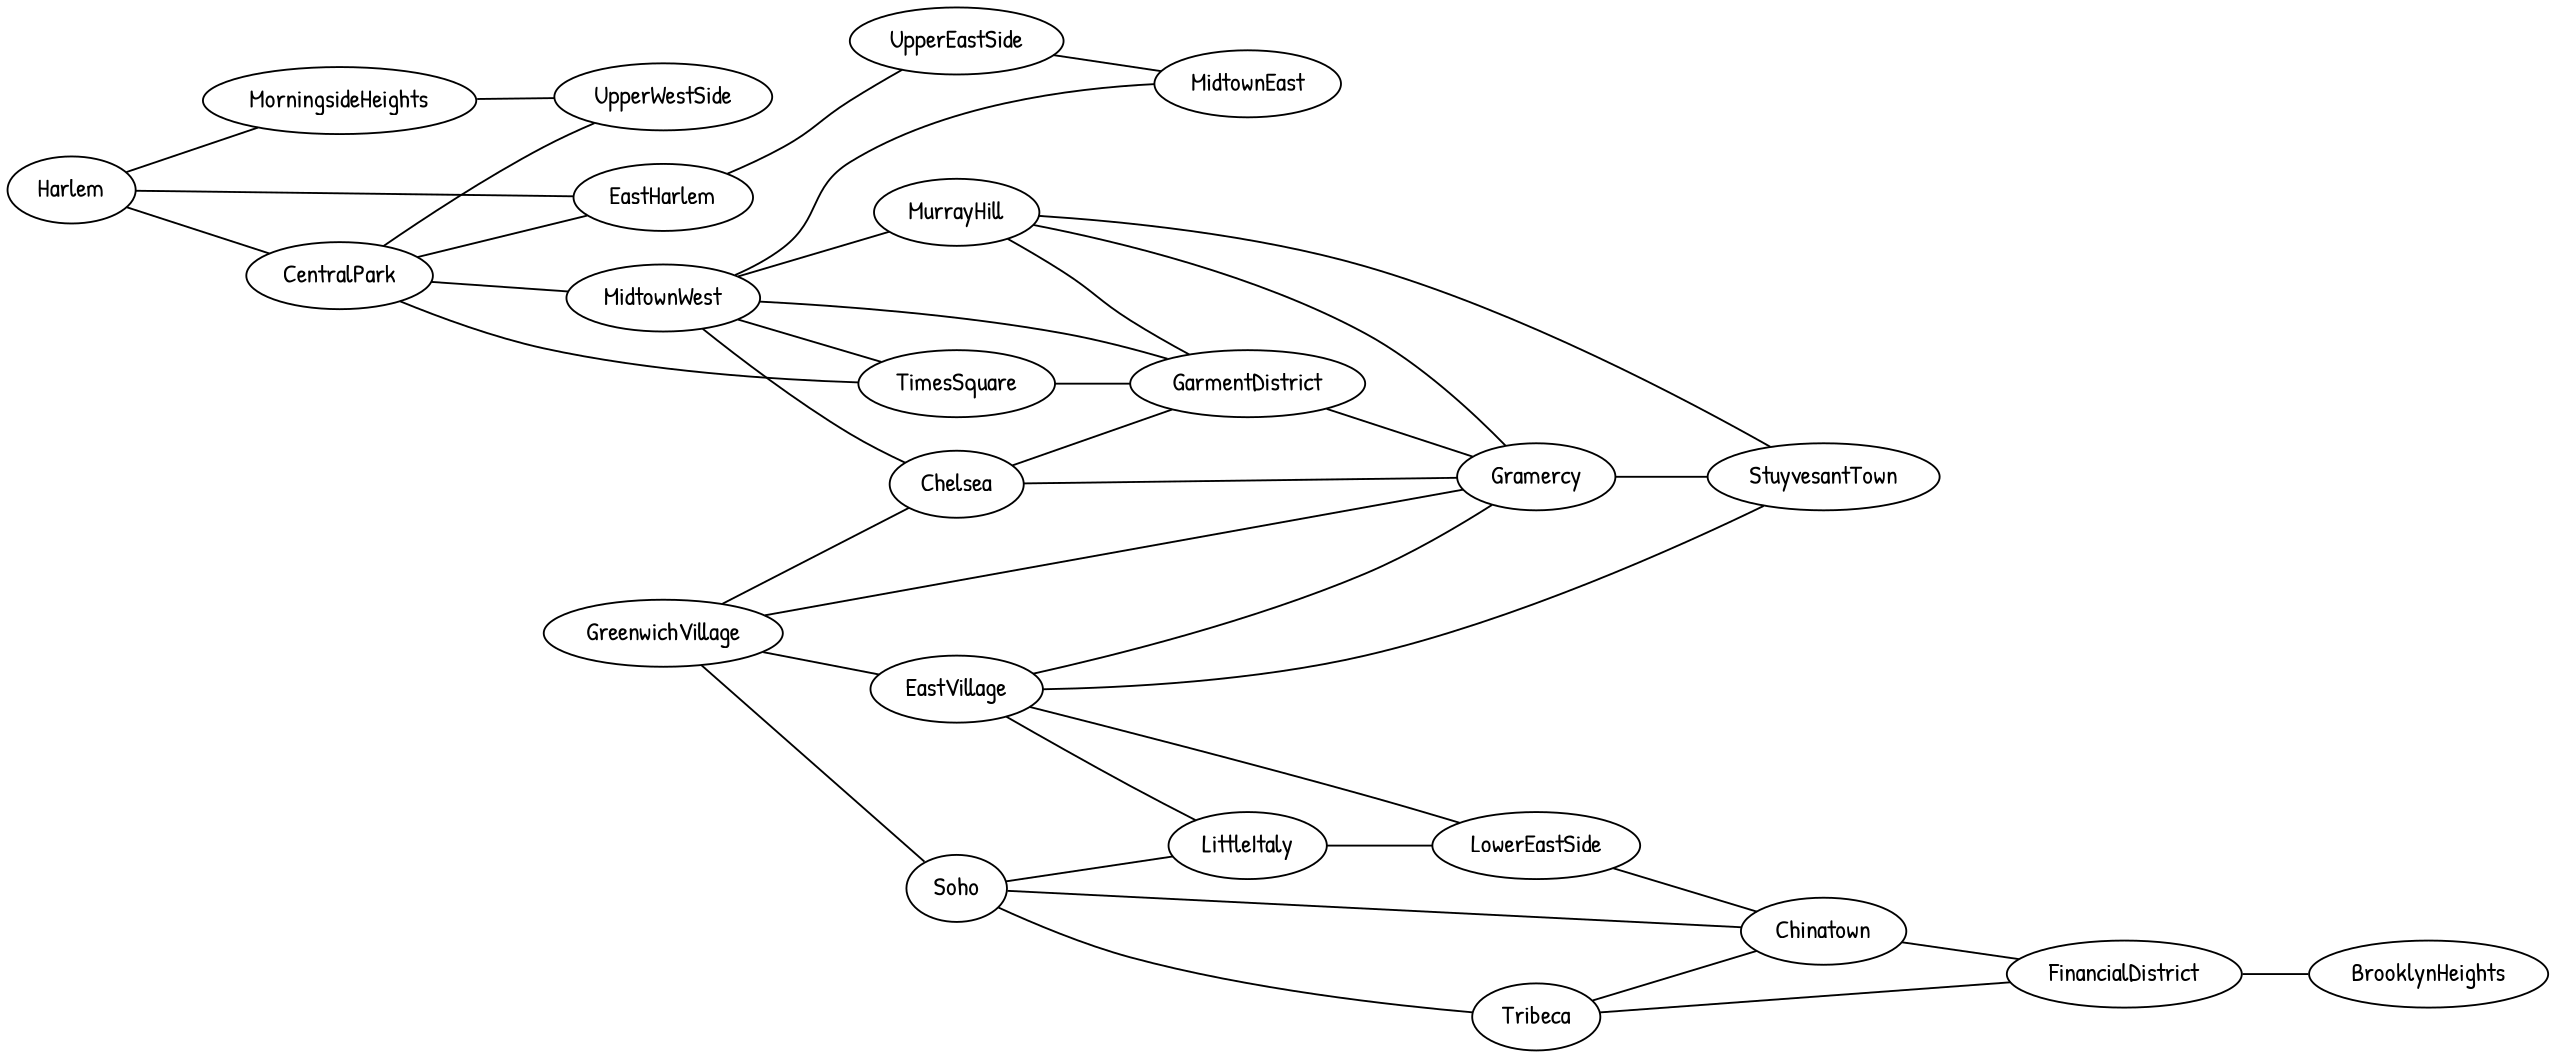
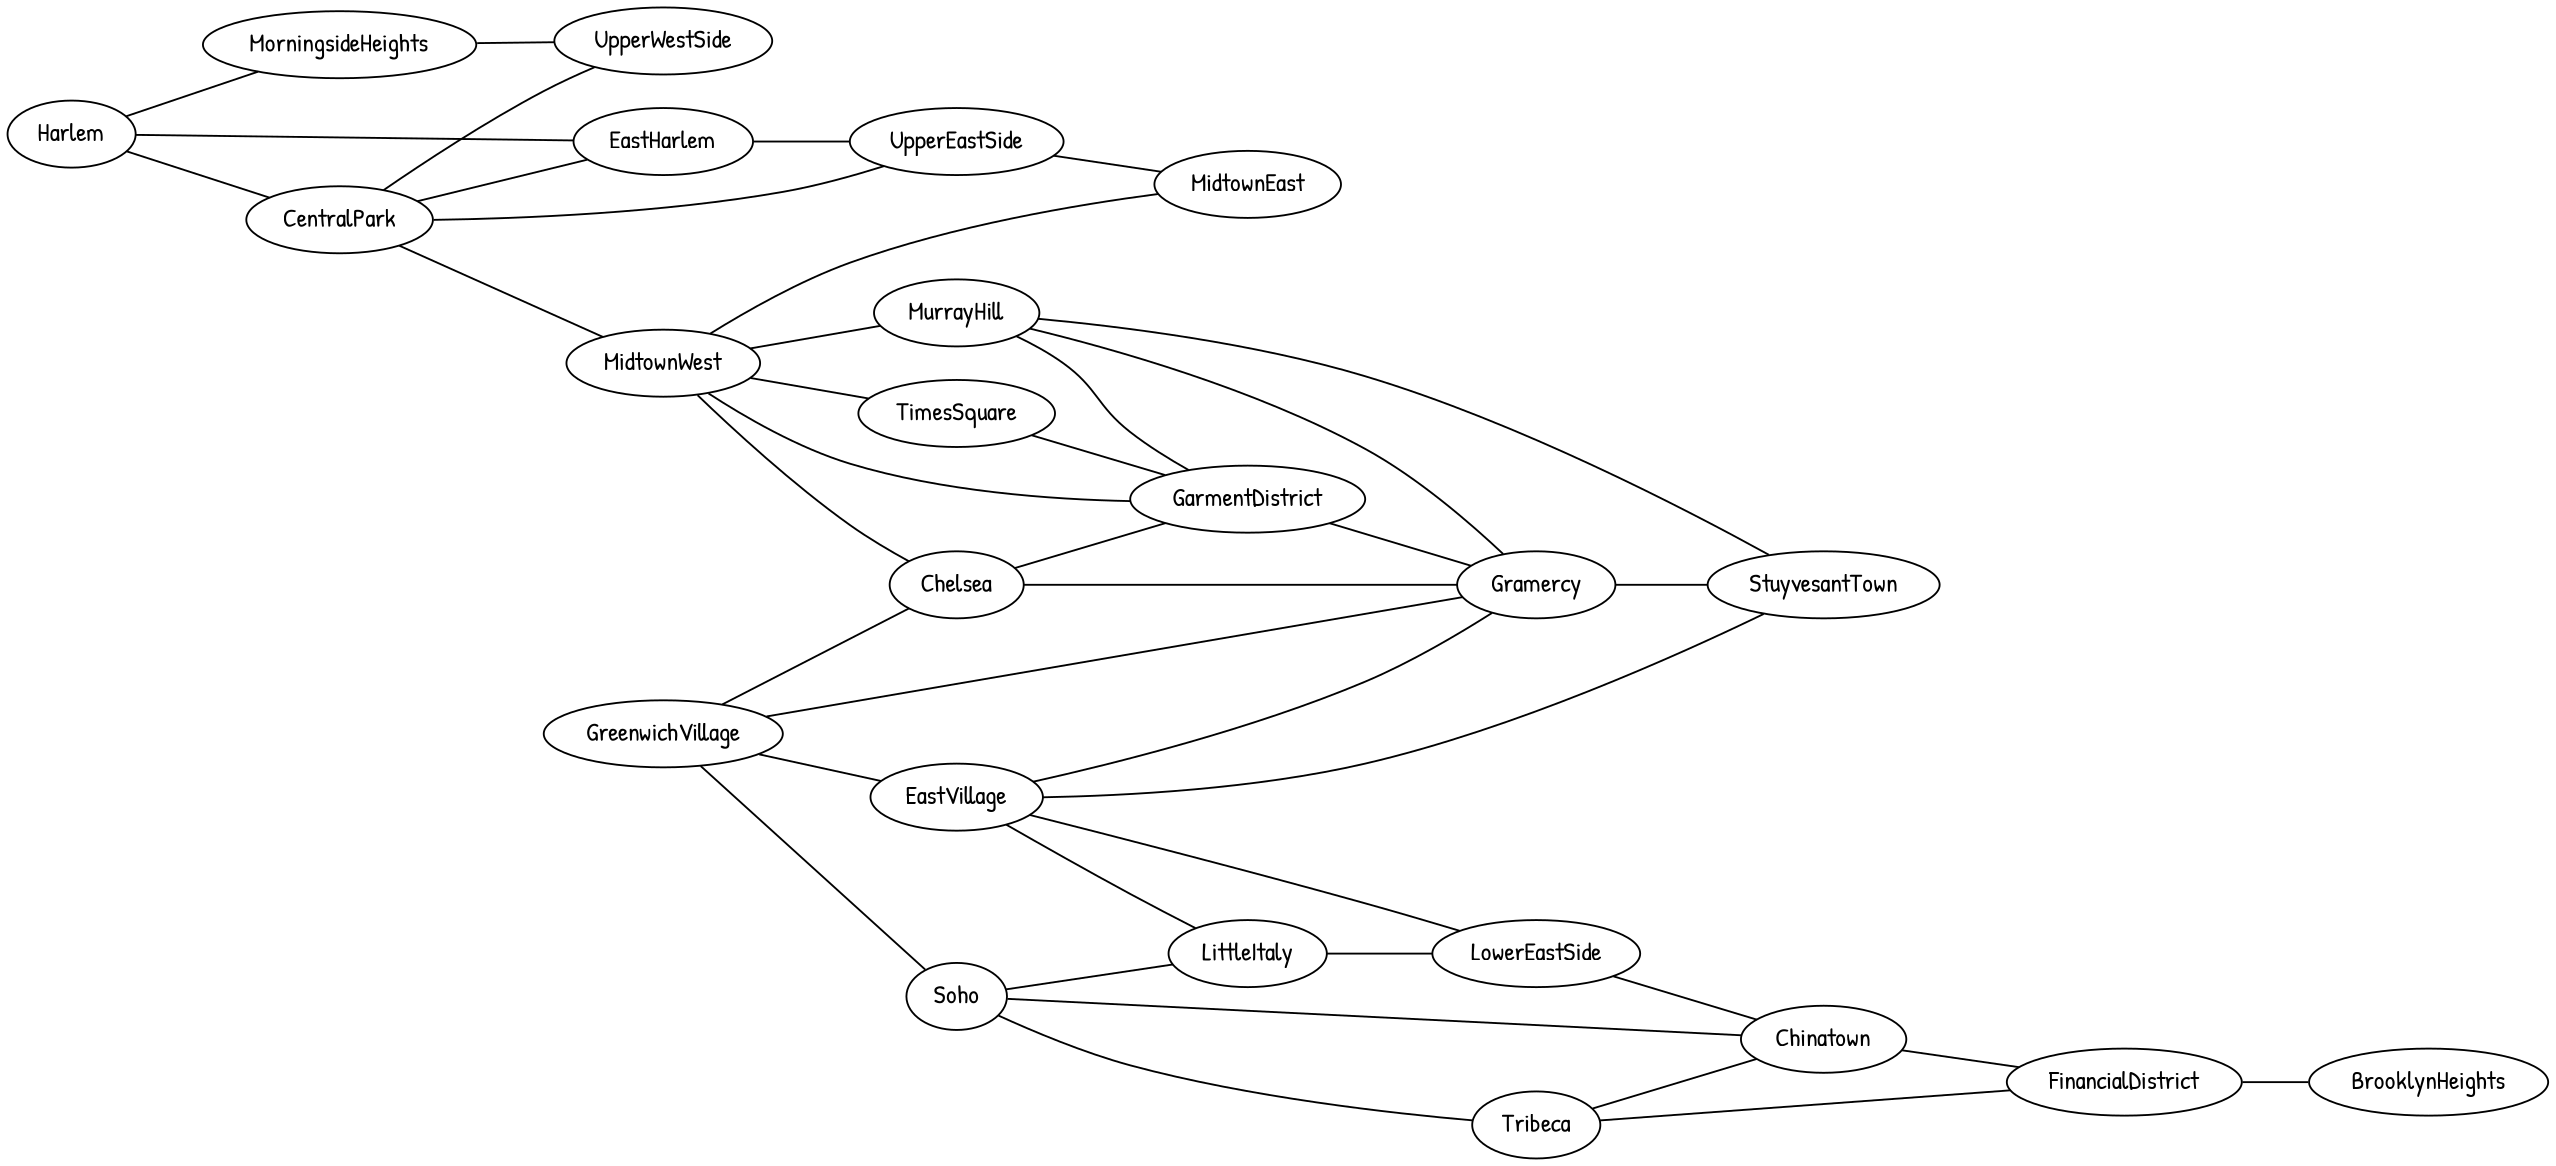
edge "CentralPark" -- "TimesSquare": now "CentralPark" -- "UpperEastSide"
